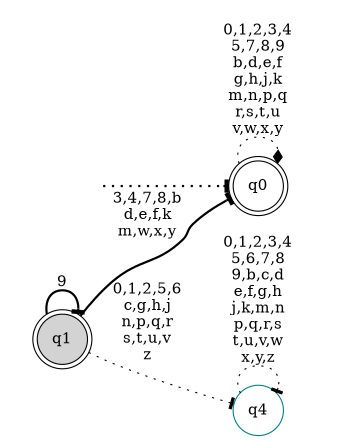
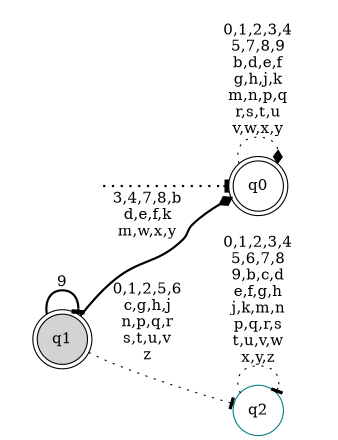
edge "q1" -> "q0": arrowhead tee -> diamond
node "q4": label "q4" -> "q2"
